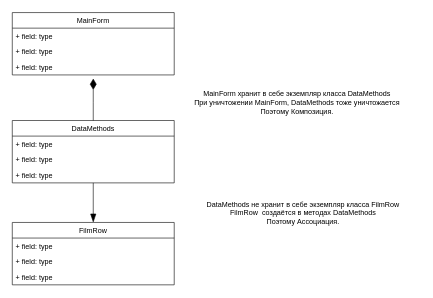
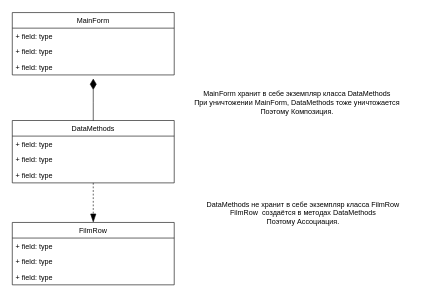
edge "DataMethods" -> "FilmRow": style solid -> dashed
